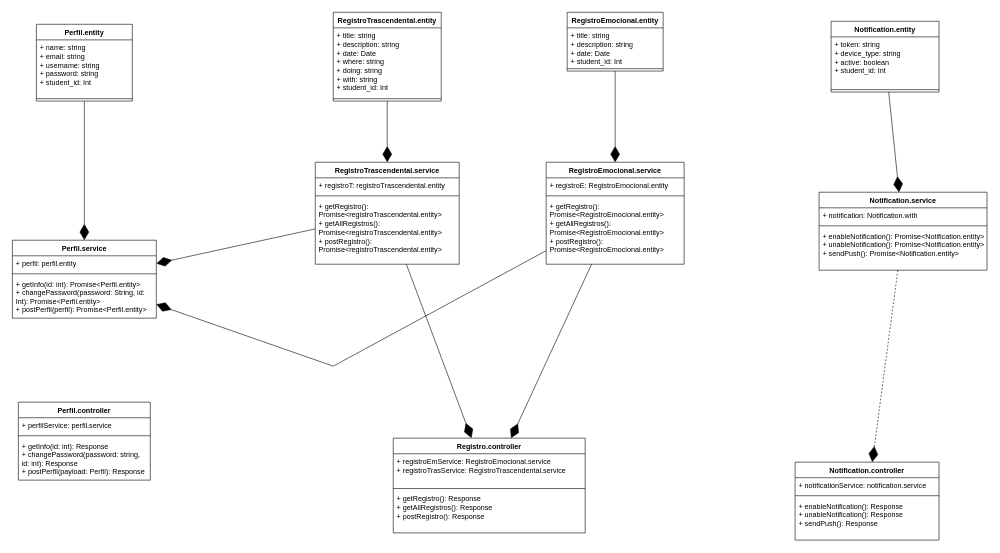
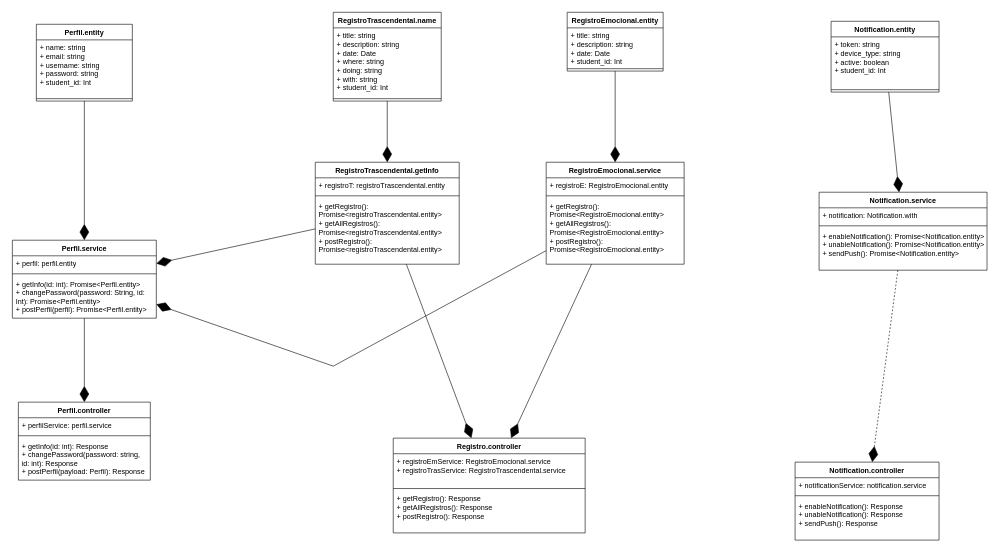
node "RegistroTrascendental.entity": label "RegistroTrascendental.entity" -> "RegistroTrascendental.name"
node "RegistroTrascendental.service": label "RegistroTrascendental.service" -> "RegistroTrascendental.getInfo"
edge "Perfil.service" -> "Perfil.controller": added
